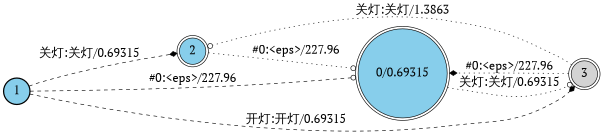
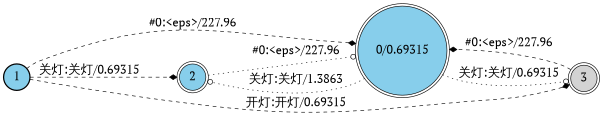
edge "3" -> "2": now "0/0.69315" -> "2"
edge "3" -> "0/0.69315": style dotted -> dashed
edge "1" -> "0/0.69315": arrowhead odot -> diamond
